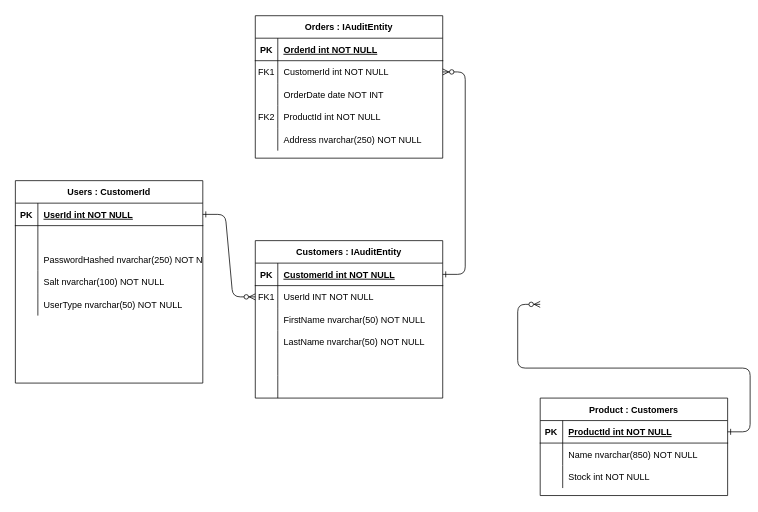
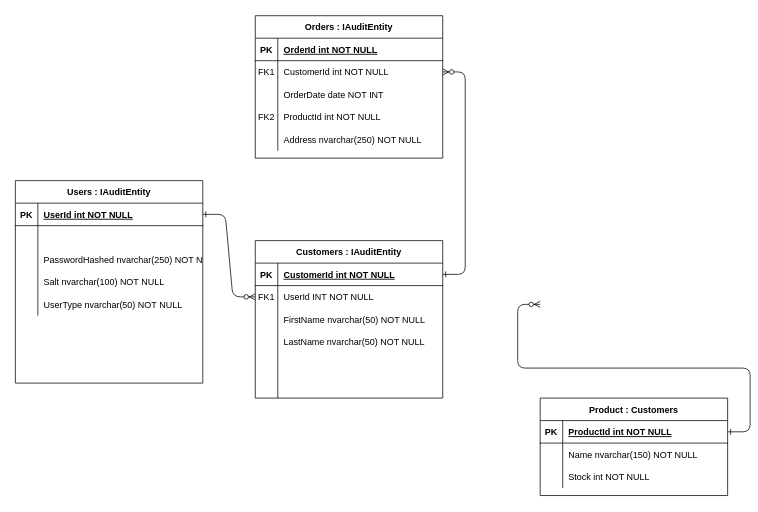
node "Users : CustomerId": label "Users : CustomerId" -> "Users : IAuditEntity"
node "Name nvarchar(850) NOT NULL": label "Name nvarchar(850) NOT NULL" -> "Name nvarchar(150) NOT NULL"
